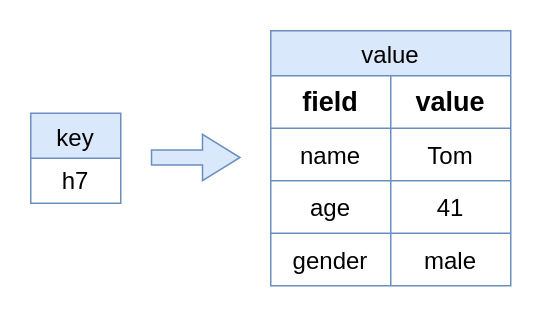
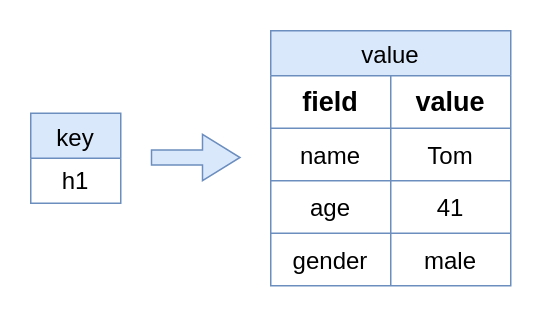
node "h7": label "h7" -> "h1"
